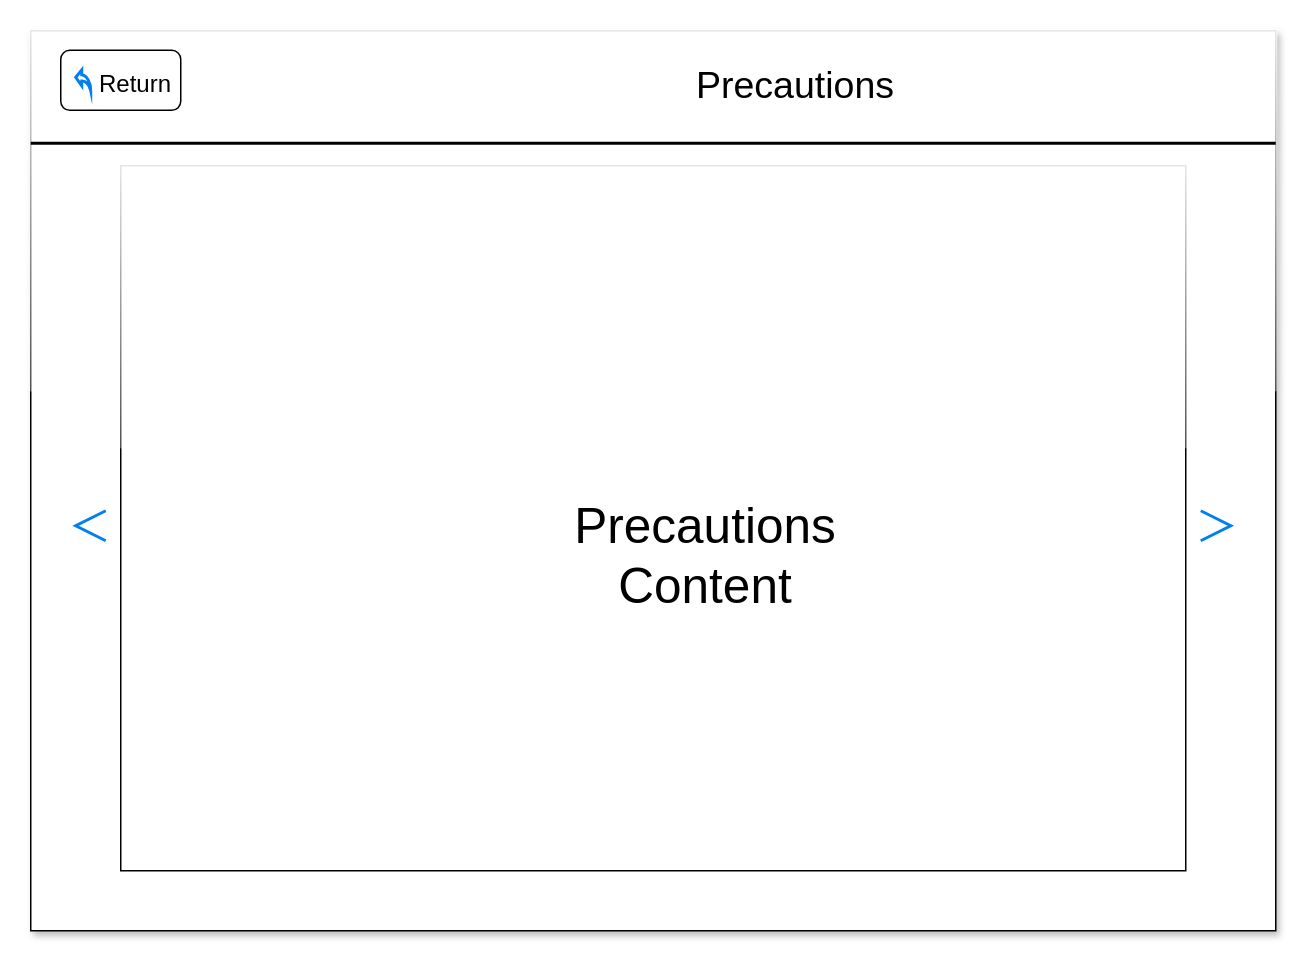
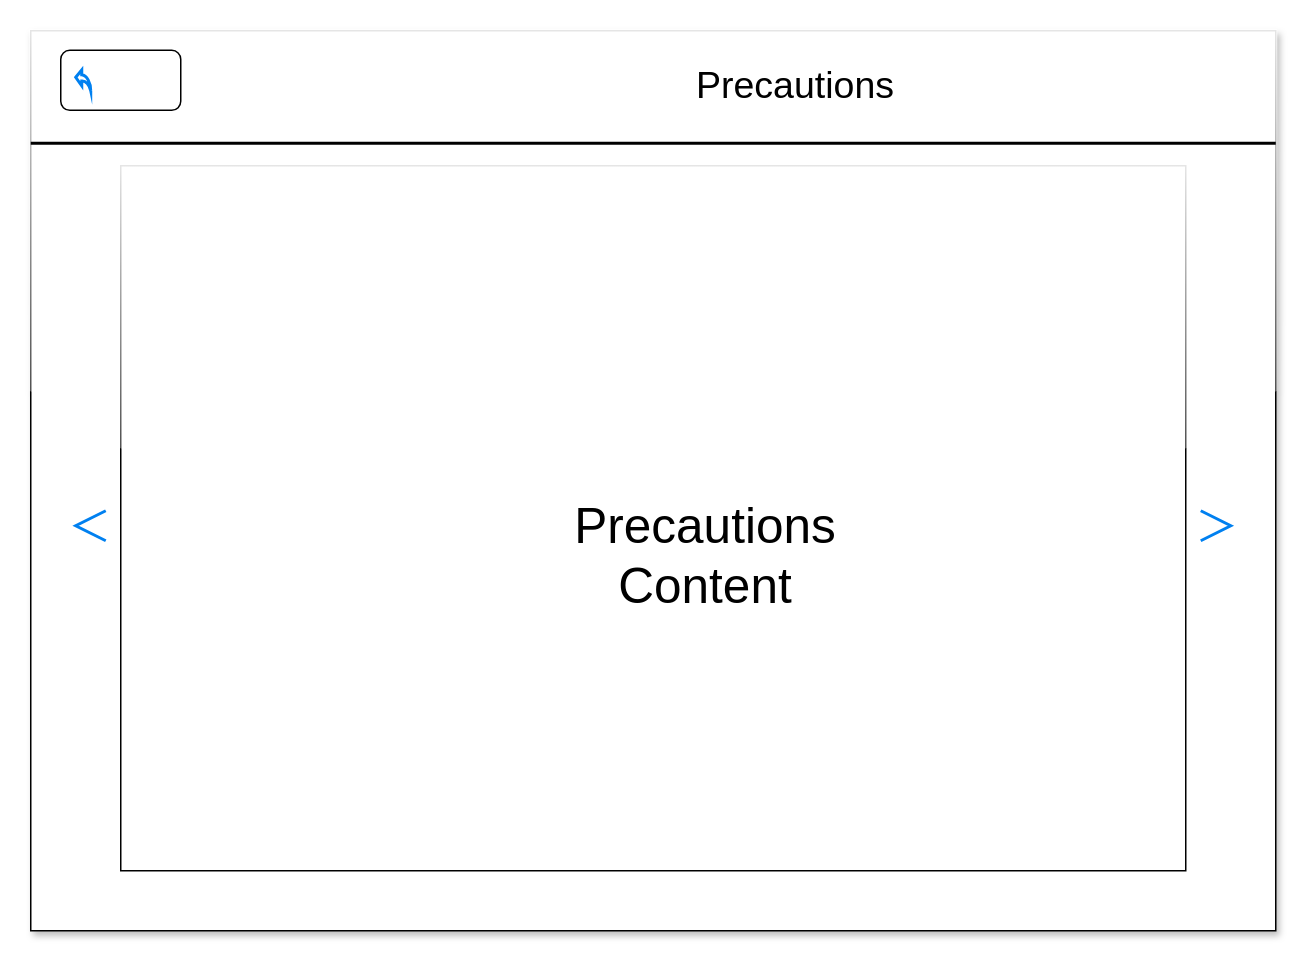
node "Return": removed
